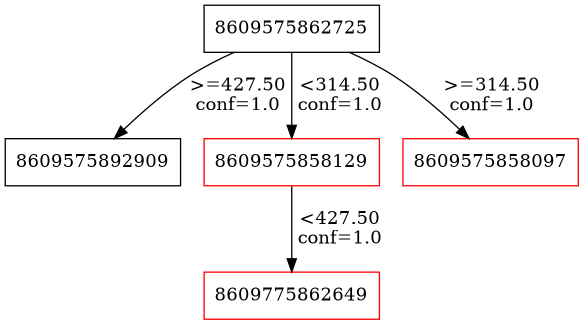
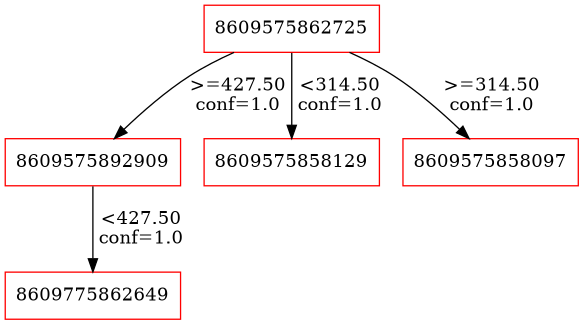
node "8609575862725": color black -> red
node "8609575892909": color black -> red
edge "8609575858129" -> "8609775862649": now "8609575892909" -> "8609775862649"
